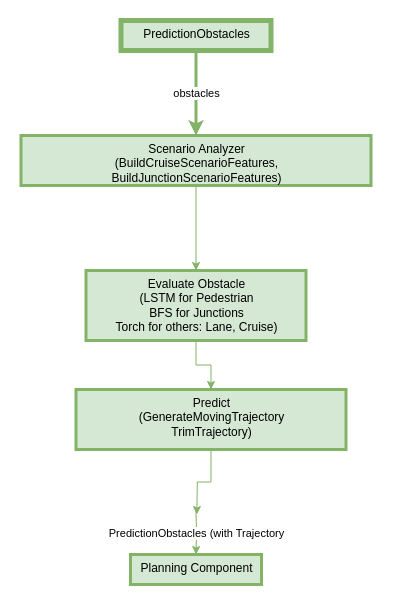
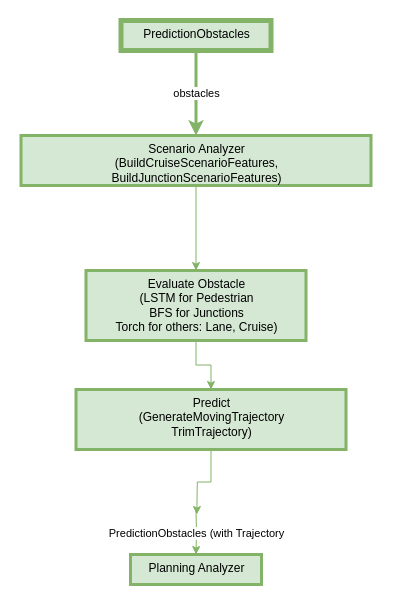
node "Planning Component": label "Planning Component" -> "Planning Analyzer"
